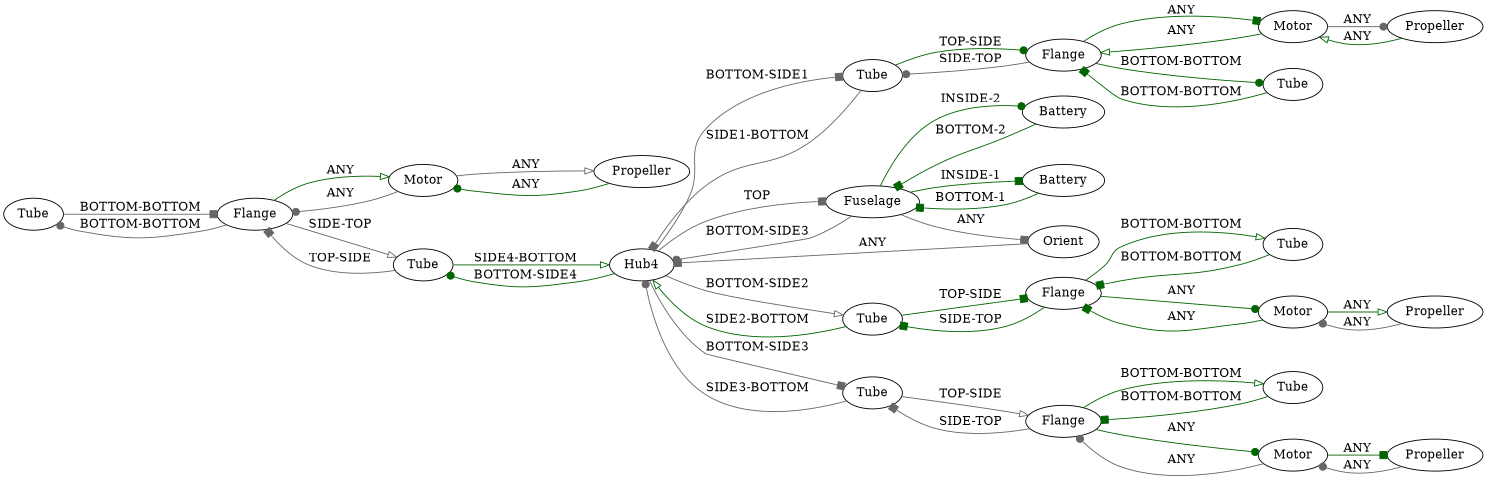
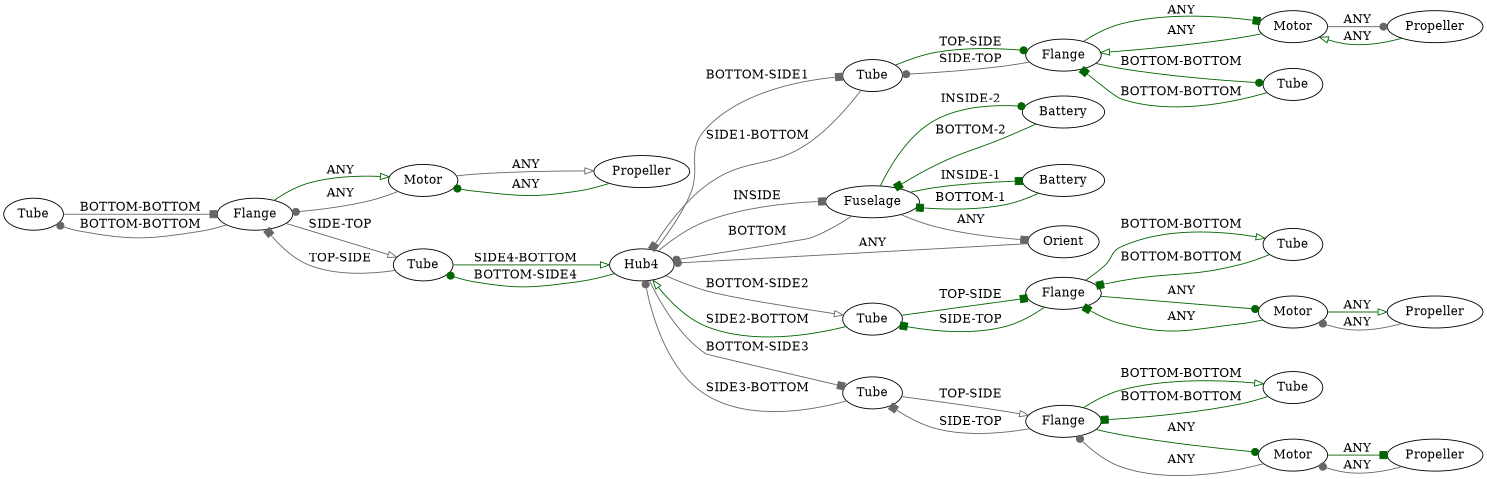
edge "Hub4" -> "Fuselage": label "TOP" -> "INSIDE"
edge "Fuselage" -> "Hub4": label "BOTTOM-SIDE3" -> "BOTTOM"
edge "Orient" -> "Hub4": arrowhead box -> dot
